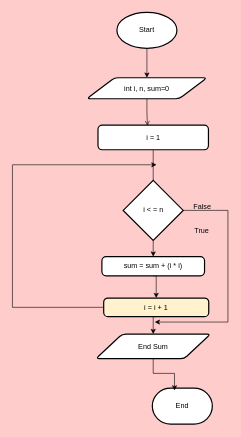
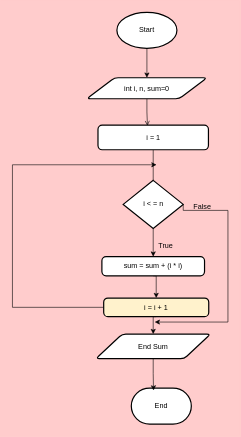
node "i < = n": size 60x60 -> 60x48
node "True": moved (201, 231) -> (165, 246)
node "End": moved (182, 406) -> (161, 406)
